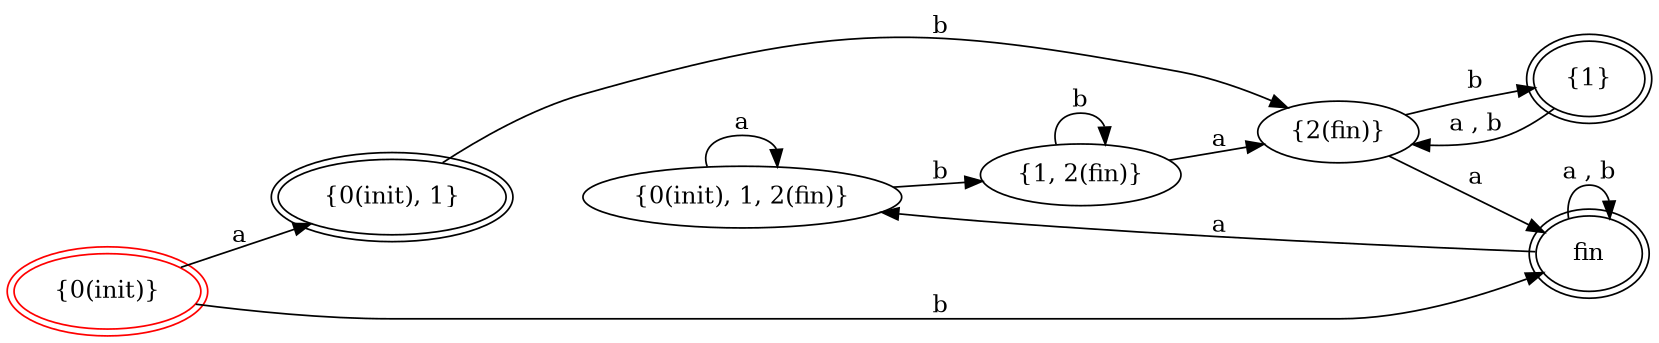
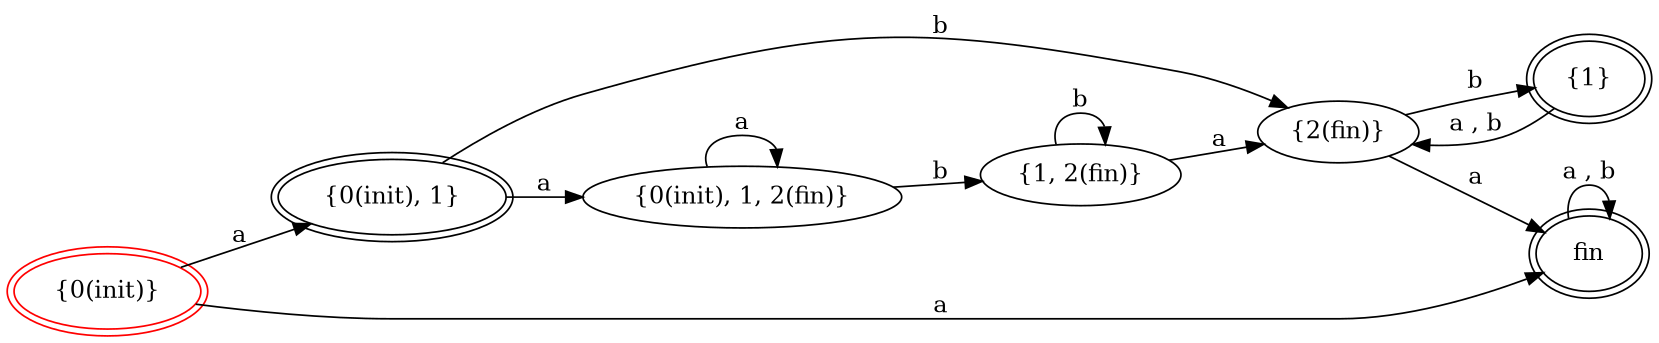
edge "fin" -> "{0(init), 1, 2(fin)}": now "{0(init), 1}" -> "{0(init), 1, 2(fin)}"
edge "{0(init)}" -> "fin": label "b" -> "a"
